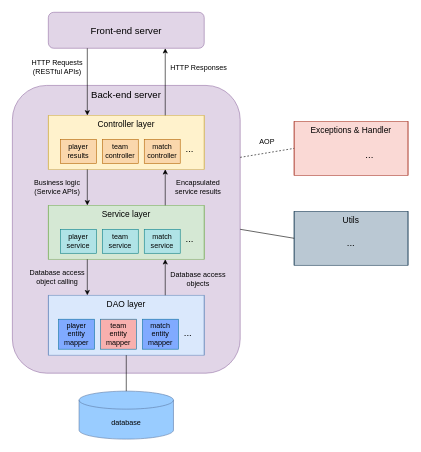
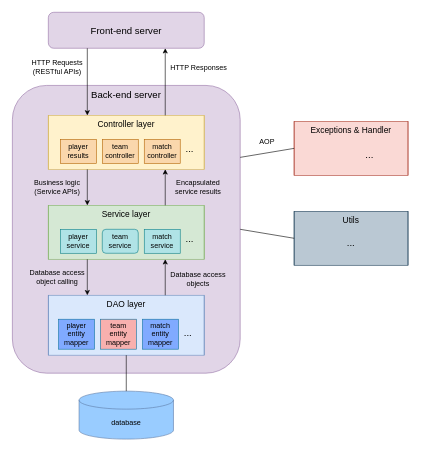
edge "Exceptions & Handler" -- "Back-end server": style dashed -> solid
node "team service": shape rectangle -> rounded rectangle
